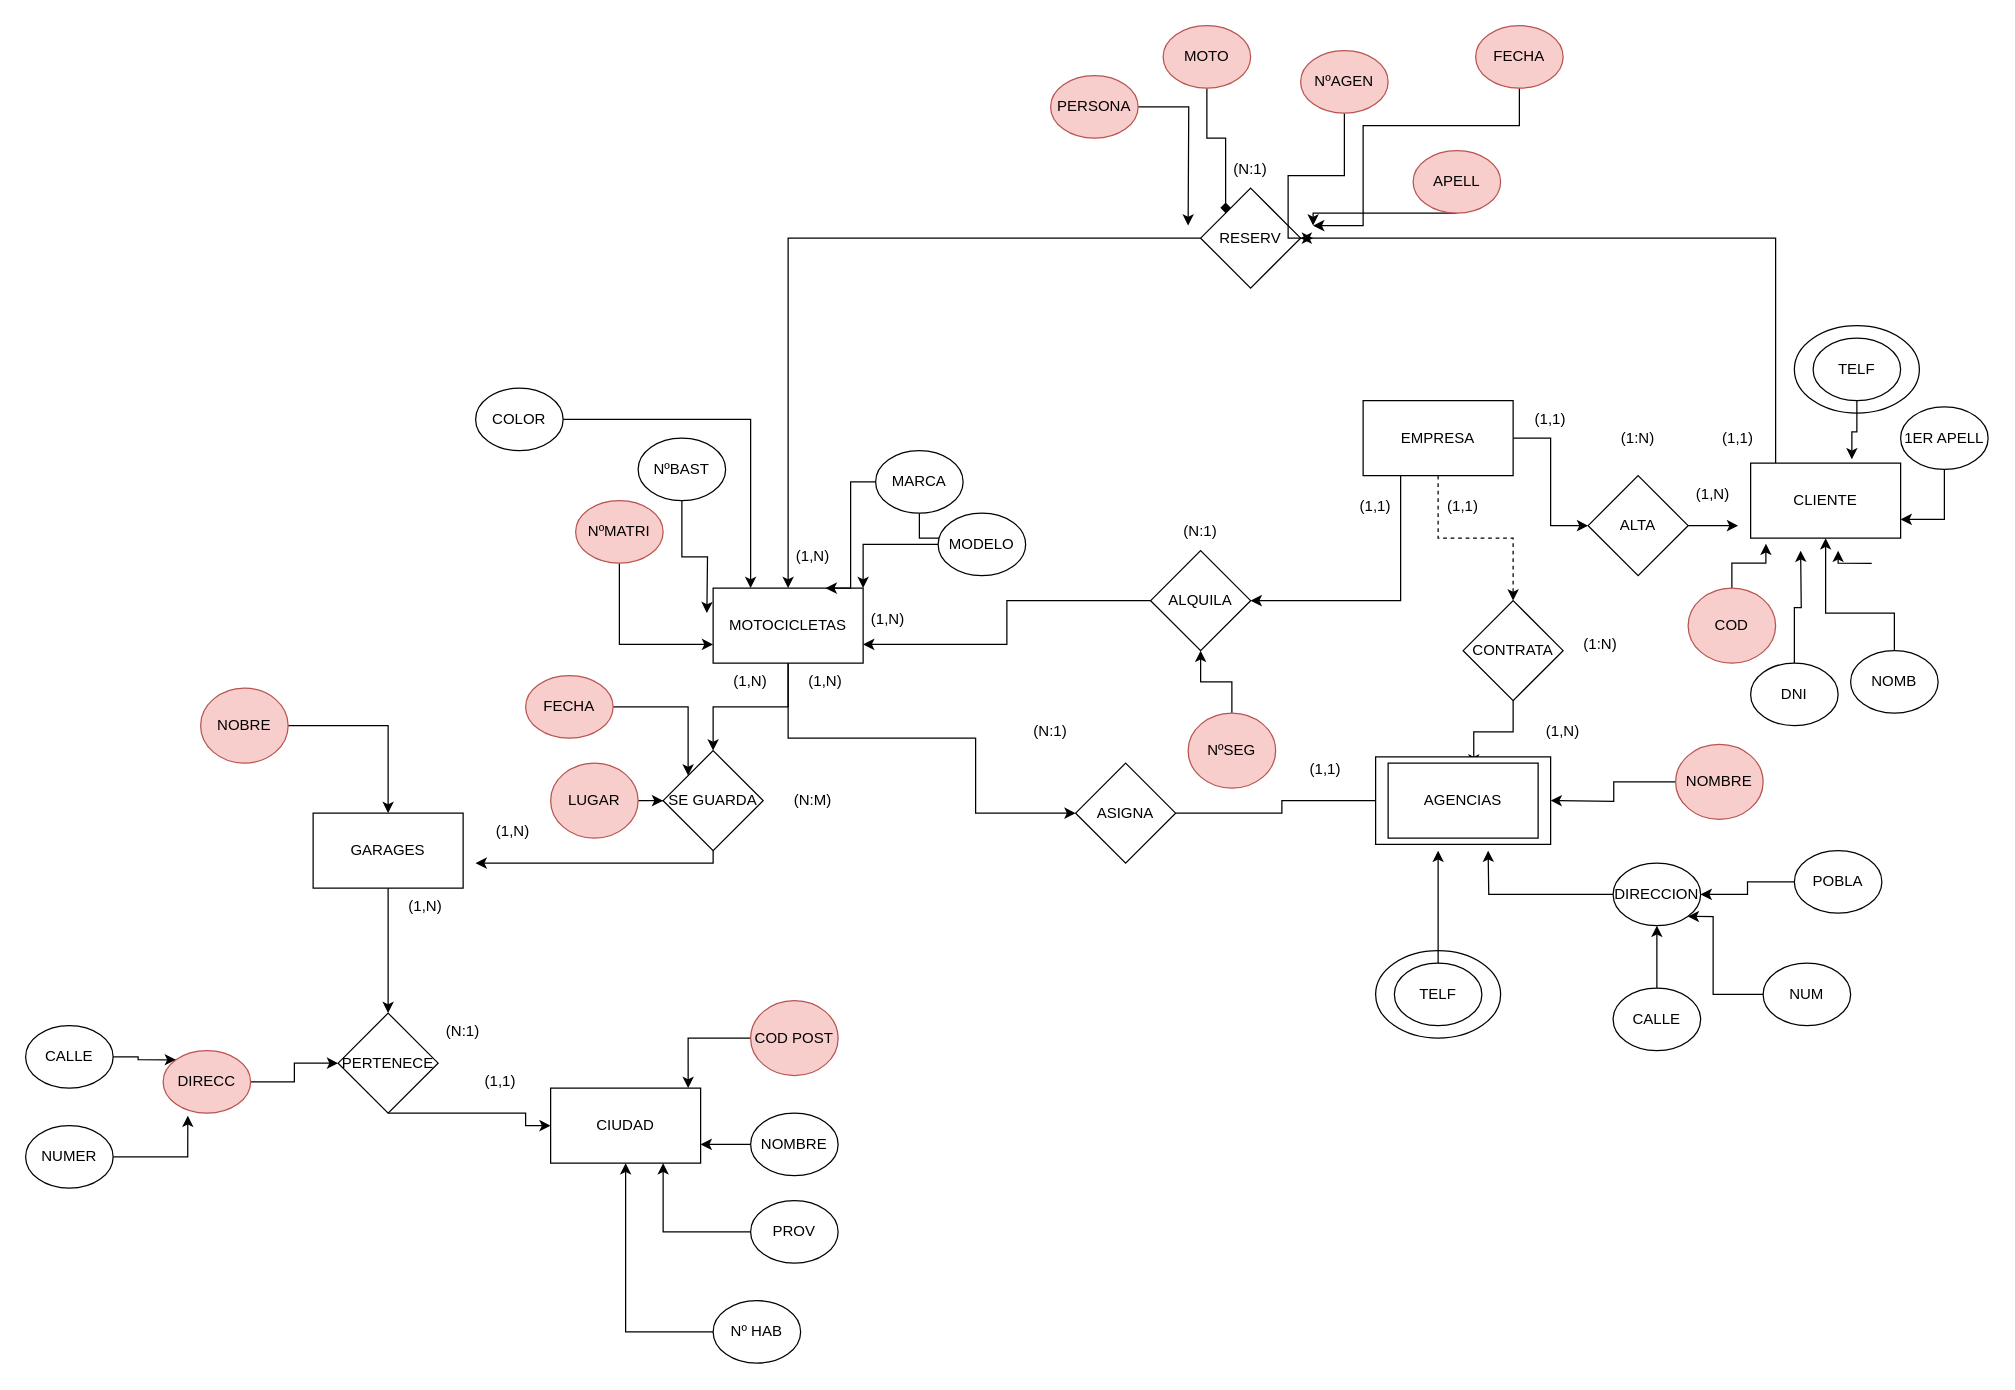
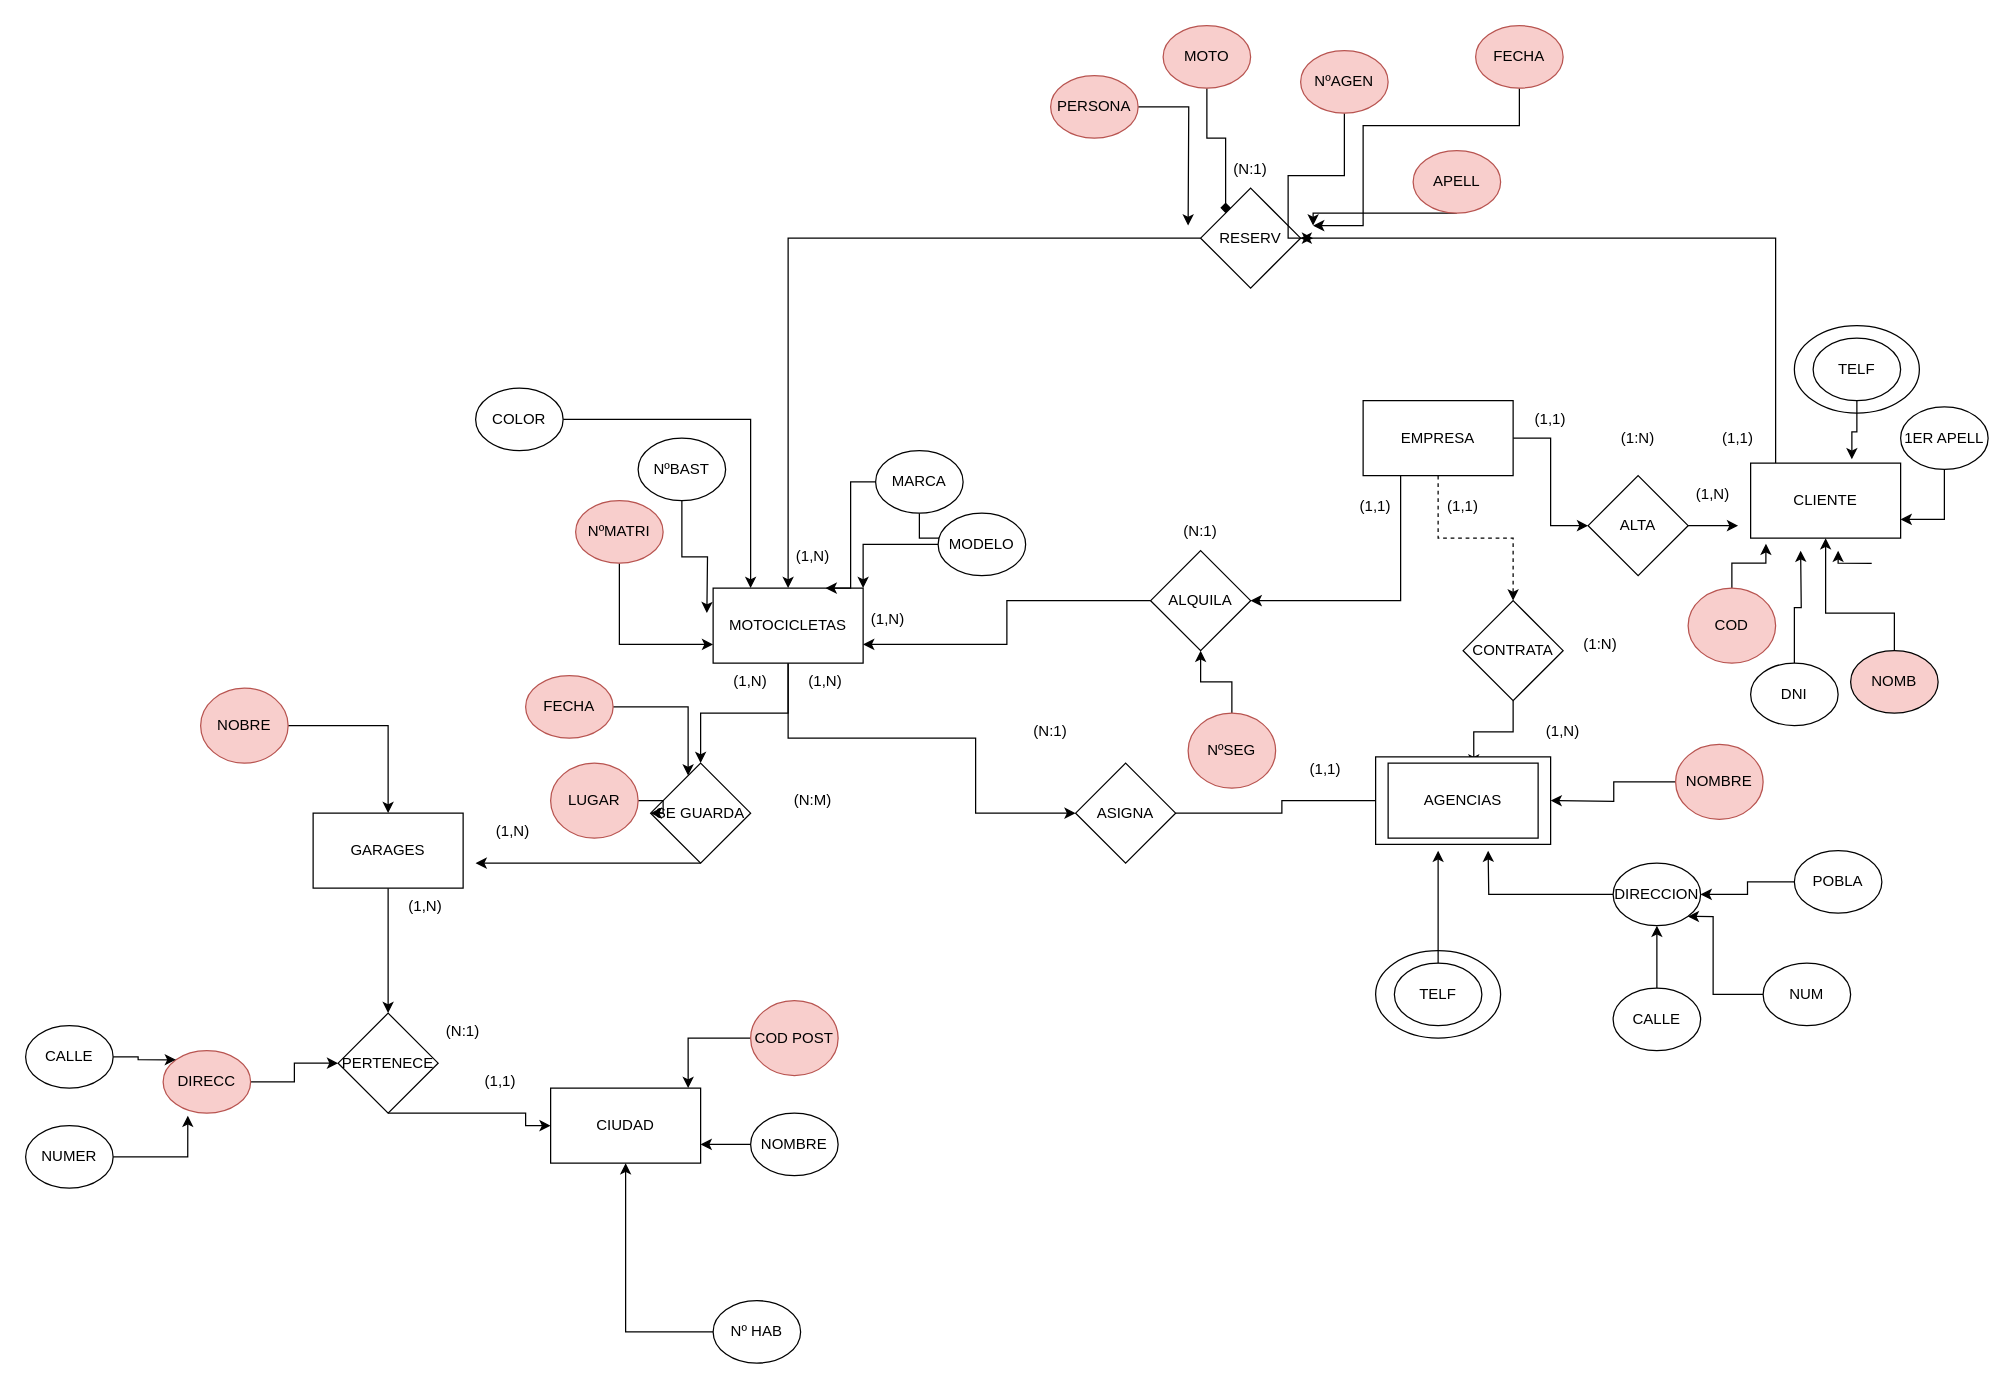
node "NOMB": fillcolor #ffffff -> #f8cecc
node "SE GUARDA": moved (713, 801) -> (701, 813)
edge "PROV" -> "CIUDAD": removed
node "PROV": removed
